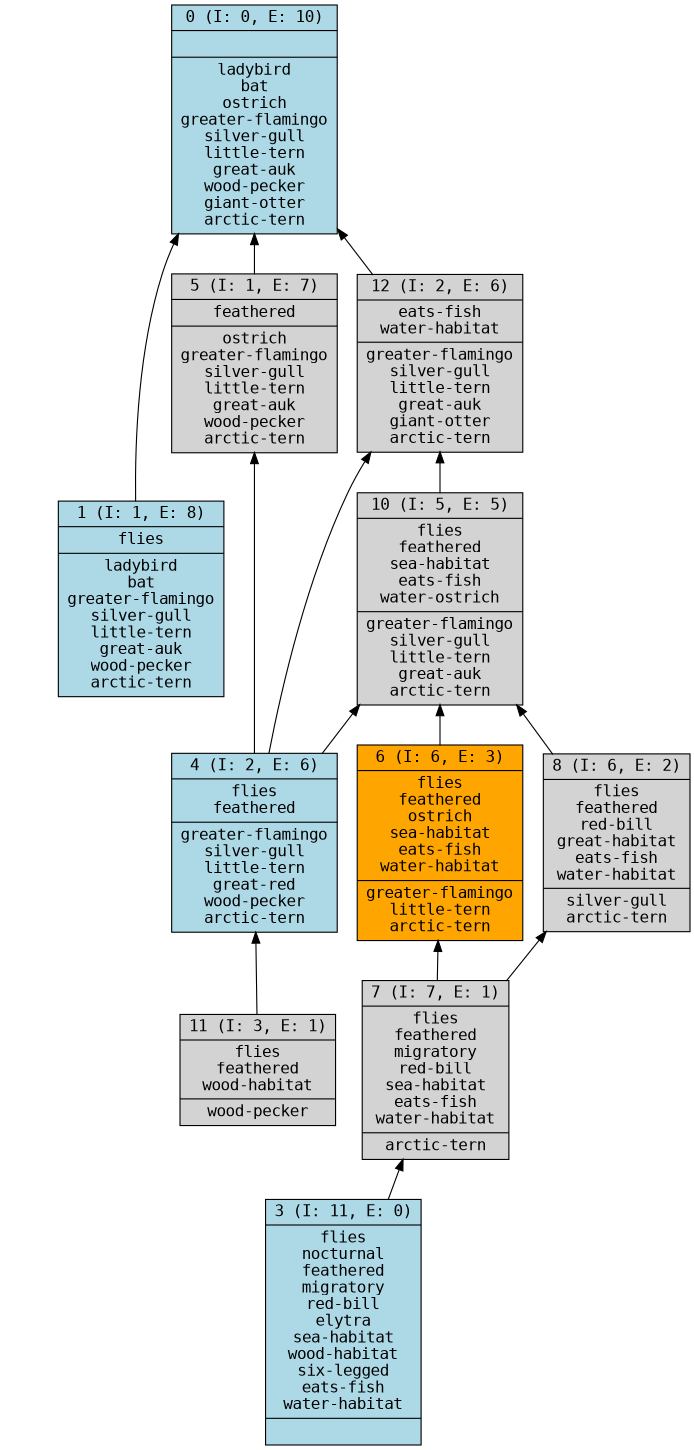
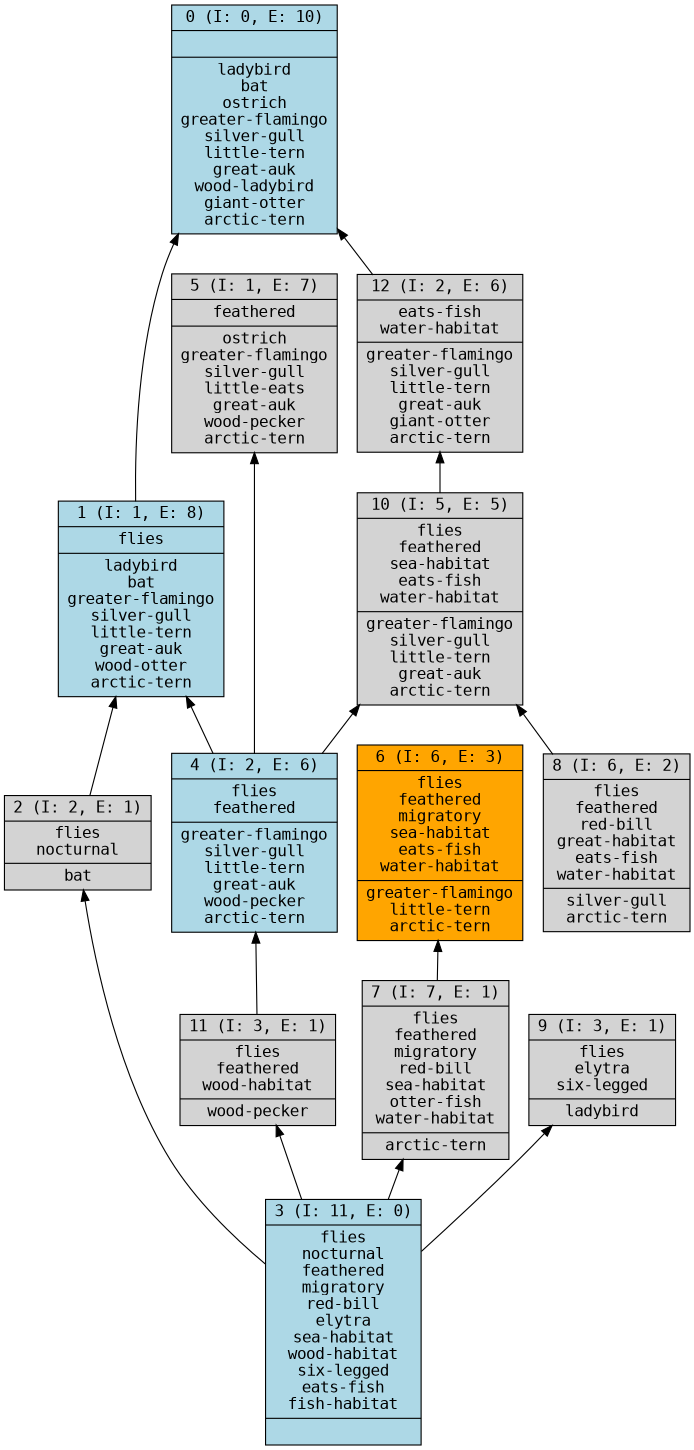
node "0 (I: 0, E: 10)": text "wood-pecker" -> "wood-ladybird"
edge "5 (I: 1, E: 7)" -> "0 (I: 0, E: 10)": removed
node "5 (I: 1, E: 7)": text "little-tern" -> "little-eats"
node "10 (I: 5, E: 5)": text "water-ostrich" -> "water-habitat"
edge "4 (I: 2, E: 6)" -> "12 (I: 2, E: 6)": now "4 (I: 2, E: 6)" -> "1 (I: 1, E: 8)"
node "1 (I: 1, E: 8)": text "wood-pecker" -> "wood-otter"
edge "6 (I: 6, E: 3)" -> "10 (I: 5, E: 5)": removed
node "6 (I: 6, E: 3)": text "ostrich" -> "migratory"
node "2 (I: 2, E: 1)": added
node "4 (I: 2, E: 6)": text "great-red" -> "great-auk"
edge "7 (I: 7, E: 1)" -> "8 (I: 6, E: 2)": removed
node "9 (I: 3, E: 1)": added
node "7 (I: 7, E: 1)": text "eats-fish" -> "otter-fish"
edge "3 (I: 11, E: 0)" -> "11 (I: 3, E: 1)": added
node "3 (I: 11, E: 0)": text "water-habitat" -> "fish-habitat"
